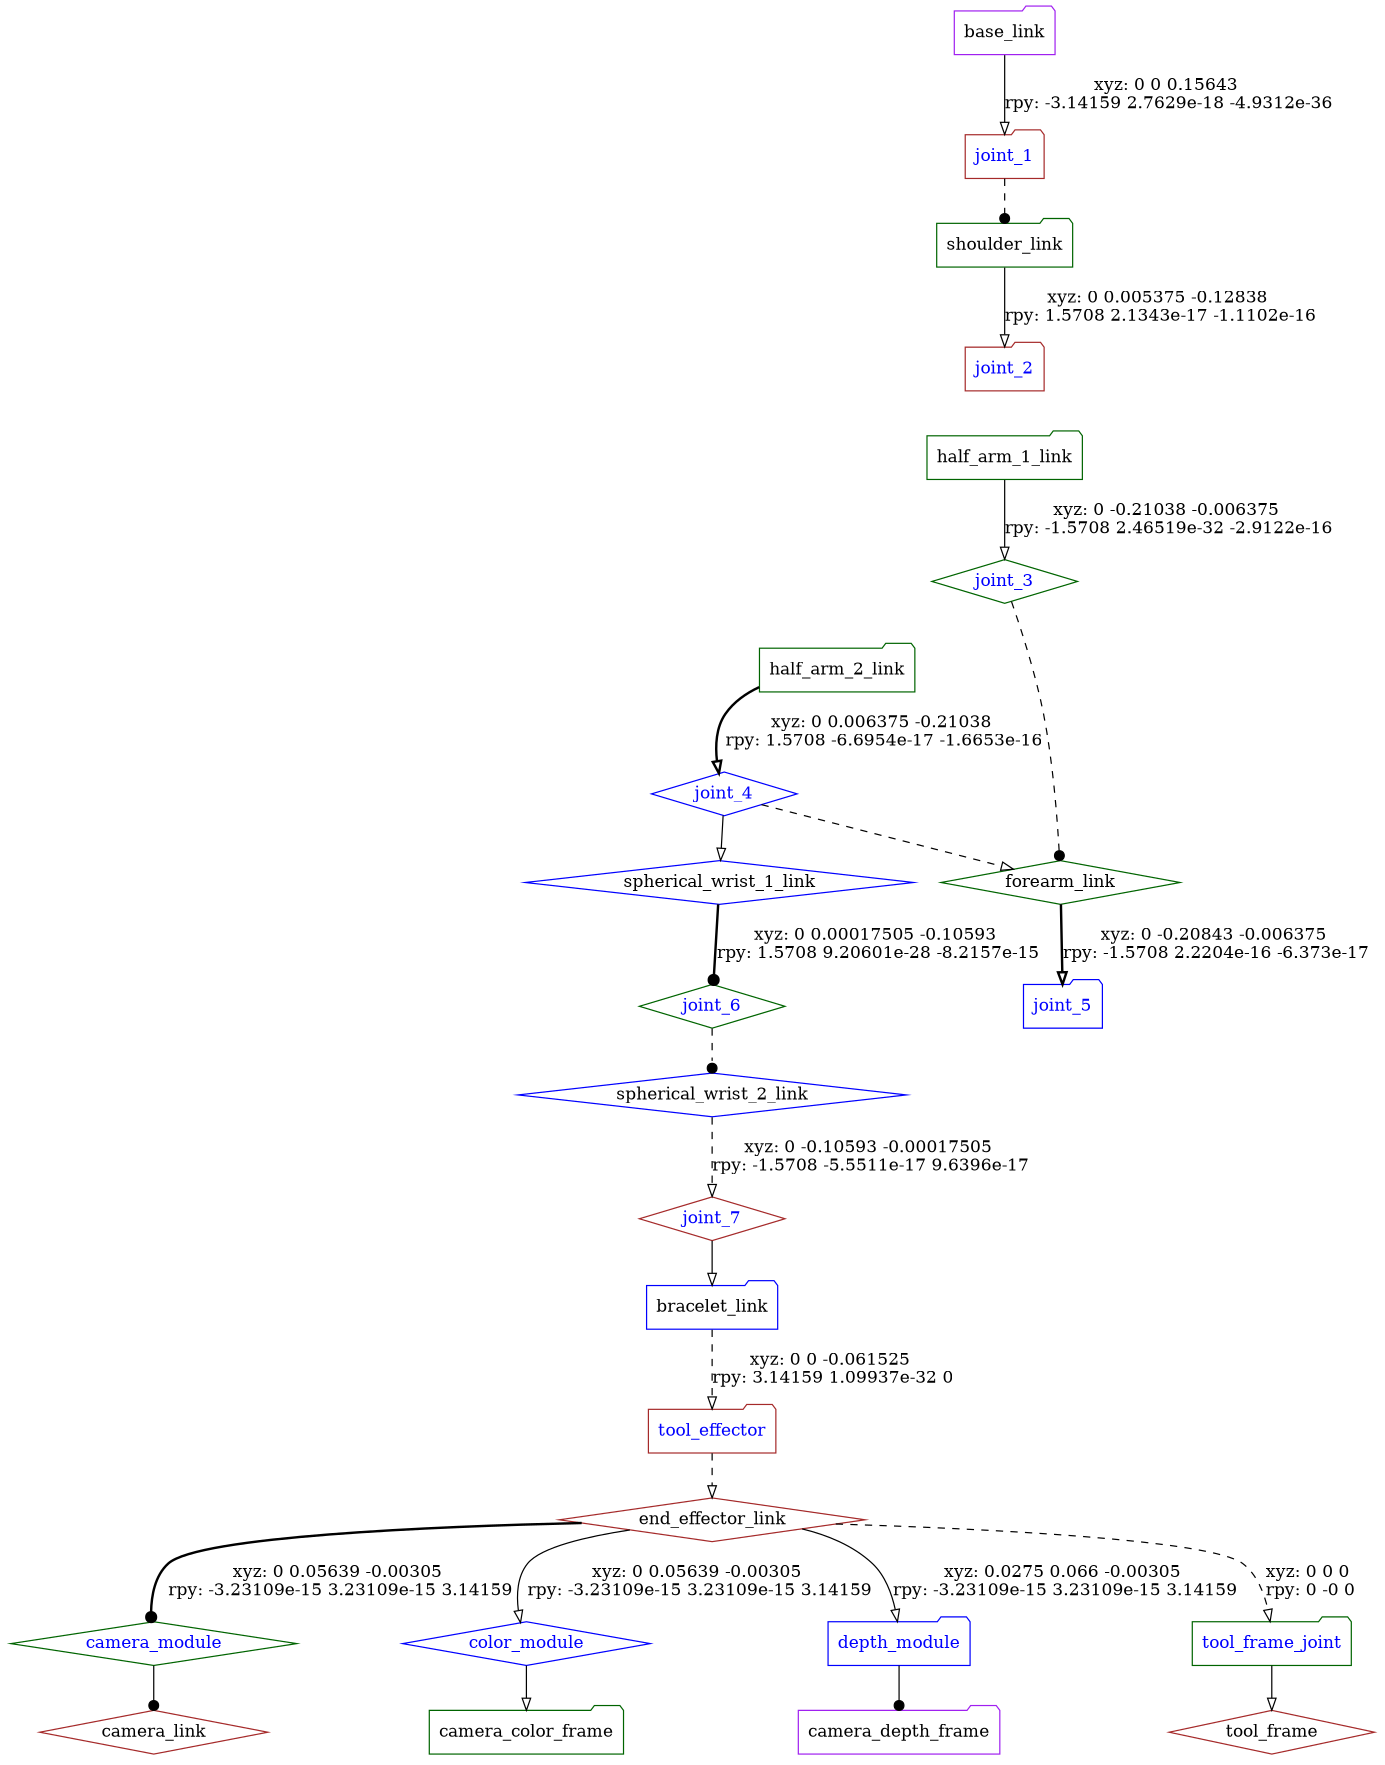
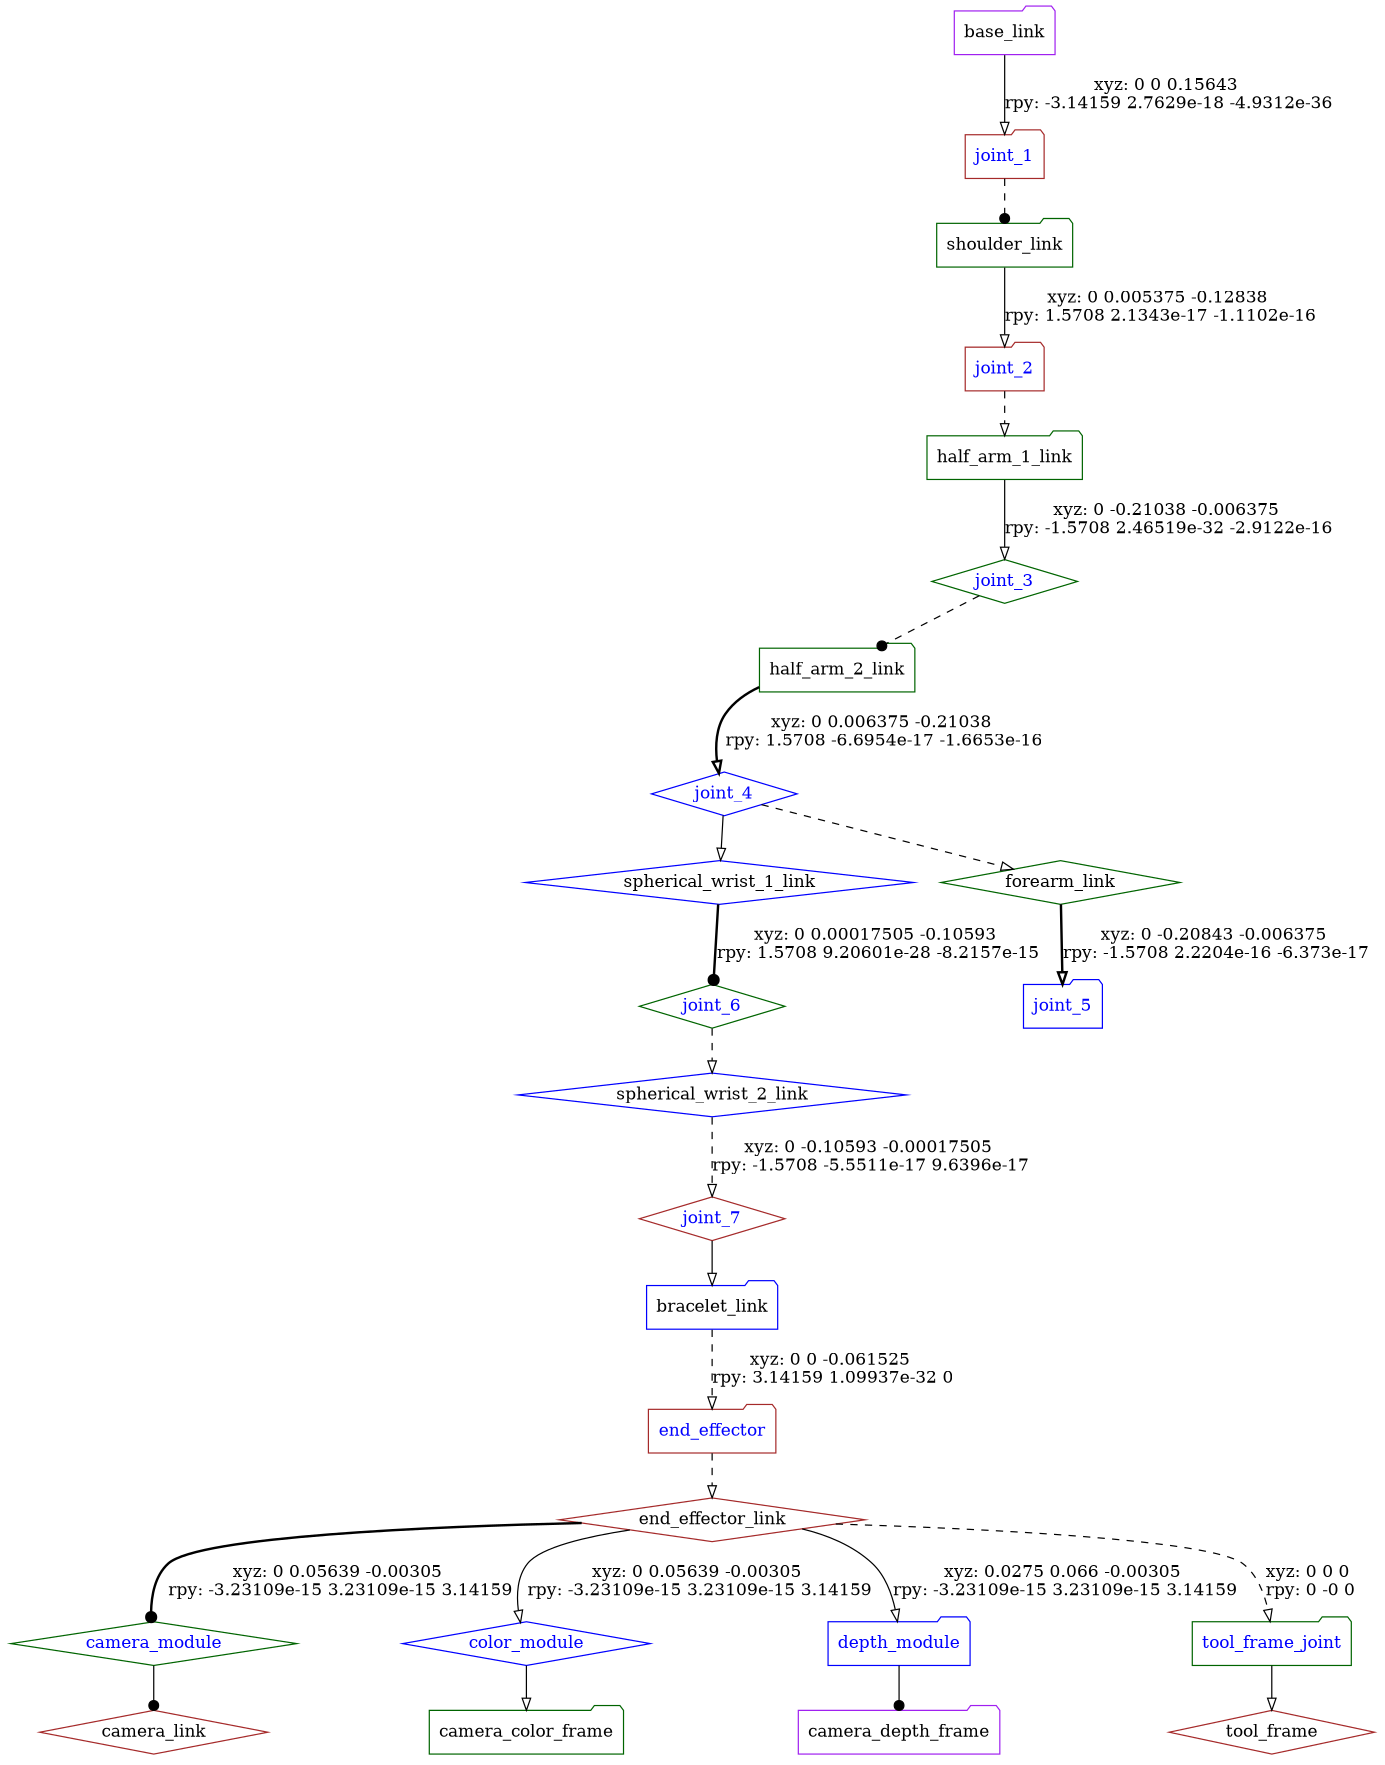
edge "joint_2" -> "half_arm_1_link": added
edge "joint_3" -> "forearm_link": now "joint_3" -> "half_arm_2_link"
edge "joint_6" -> "spherical_wrist_2_link": arrowhead dot -> onormal
node "tool_effector": label "tool_effector" -> "end_effector"
